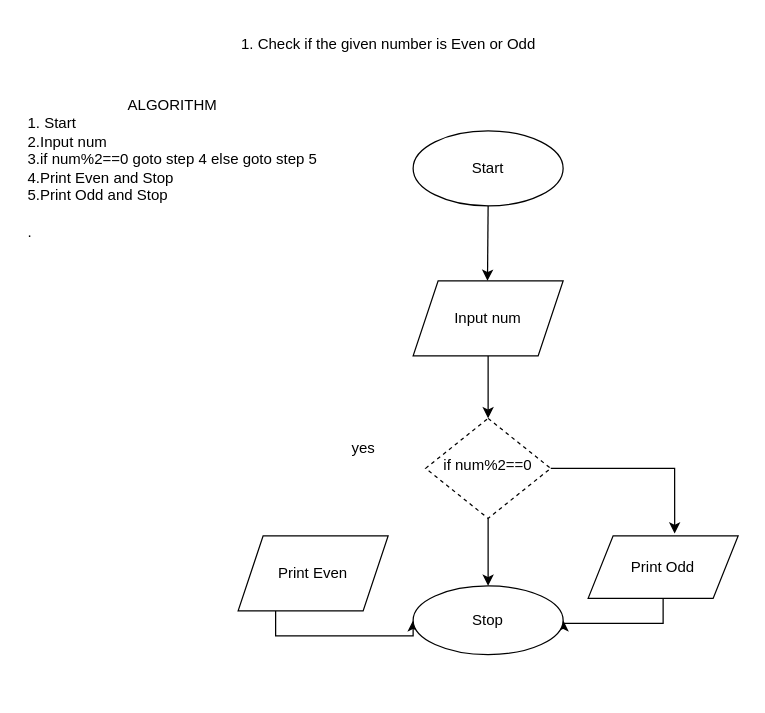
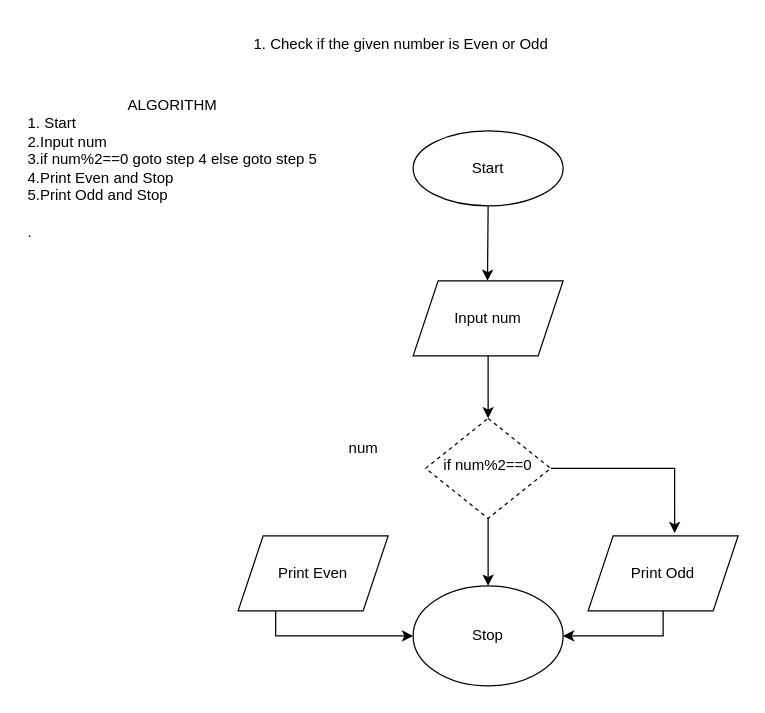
node "1. Check if the given number is Even or Odd": moved (388, 44) -> (401, 44)
node "yes": label "yes" -> "num"
node "Print Odd": size 150x63 -> 150x75
node "Stop": size 150x69 -> 150x100
